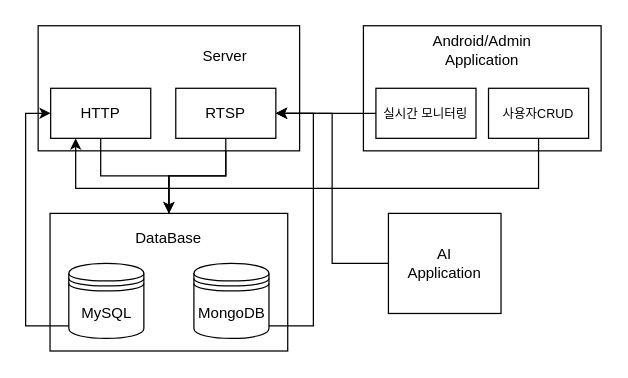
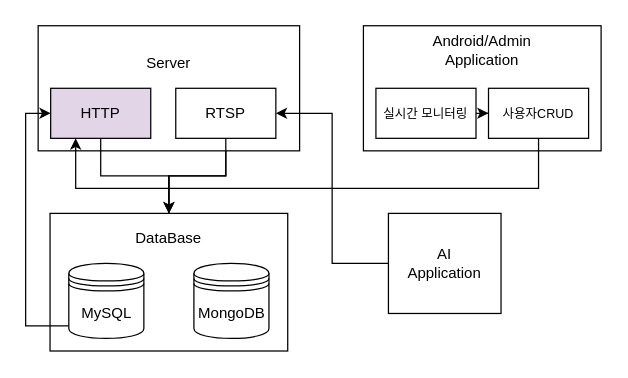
node "Server": moved (225, 57) -> (169, 63)
node "HTTP": fillcolor #ffffff -> #e1d5e7
edge "실시간 모니터링" -> "RTSP": now "실시간 모니터링" -> "사용자CRUD"
edge "MongoDB" -> "RTSP": removed
